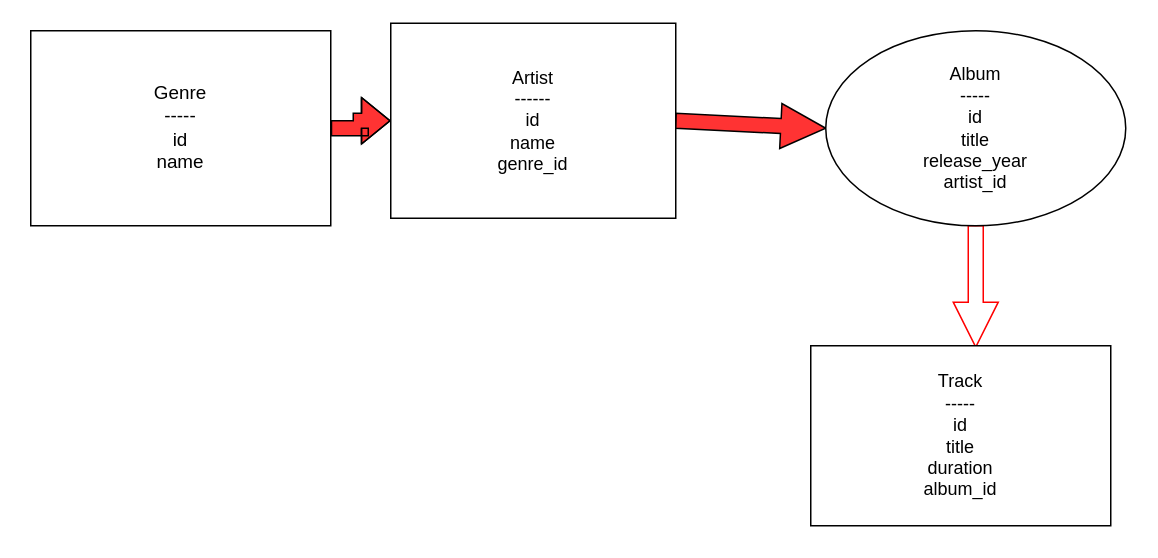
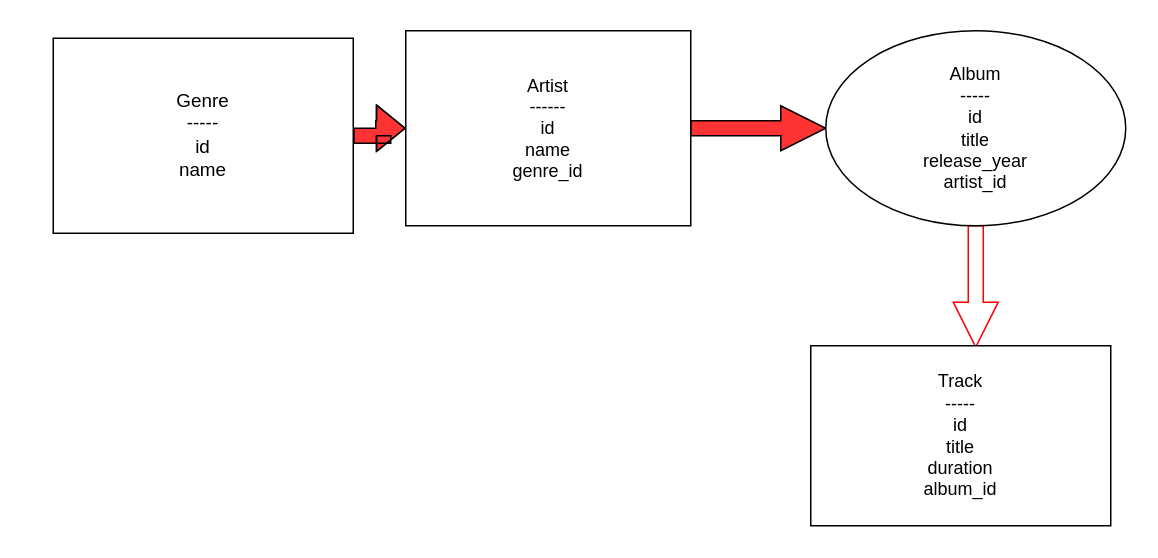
node "Artist ------ id name genre_id": moved (533, 121) -> (548, 128)
node "Genre ----- id name": moved (181, 128) -> (203, 136)
